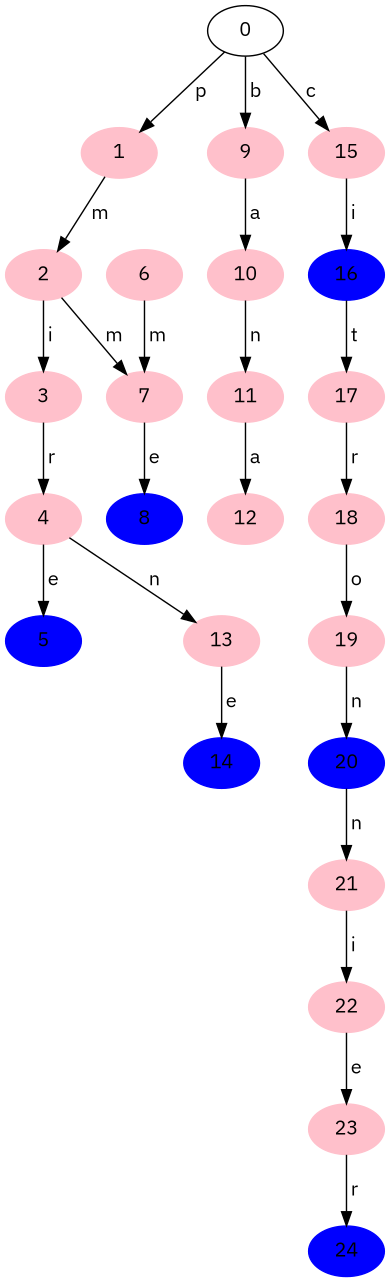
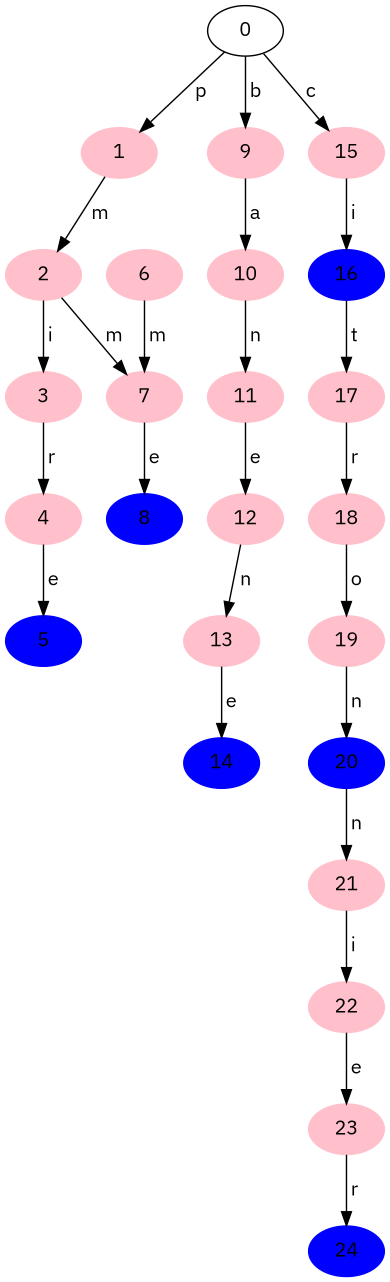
edge "11" -> "12": label " a" -> " e"
edge "4" -> "13": now "12" -> "13"
